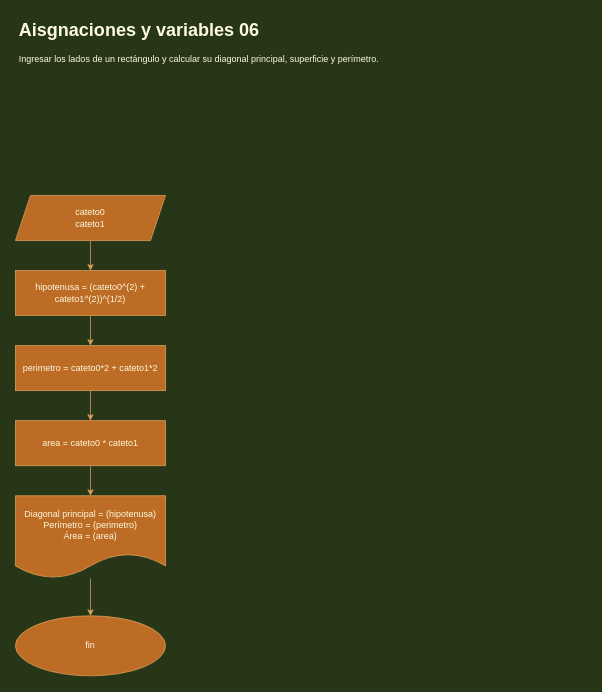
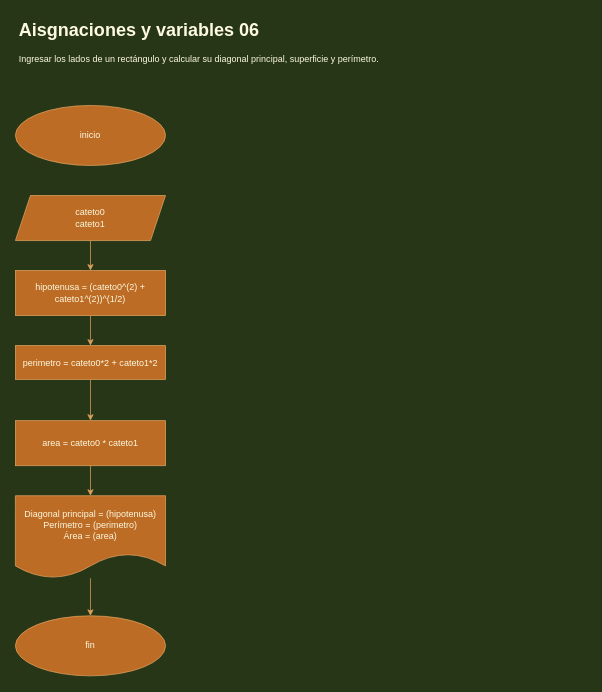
node "inicio": added
node "perimetro = cateto0*2 + cateto1*2": size 150x45 -> 150x34
